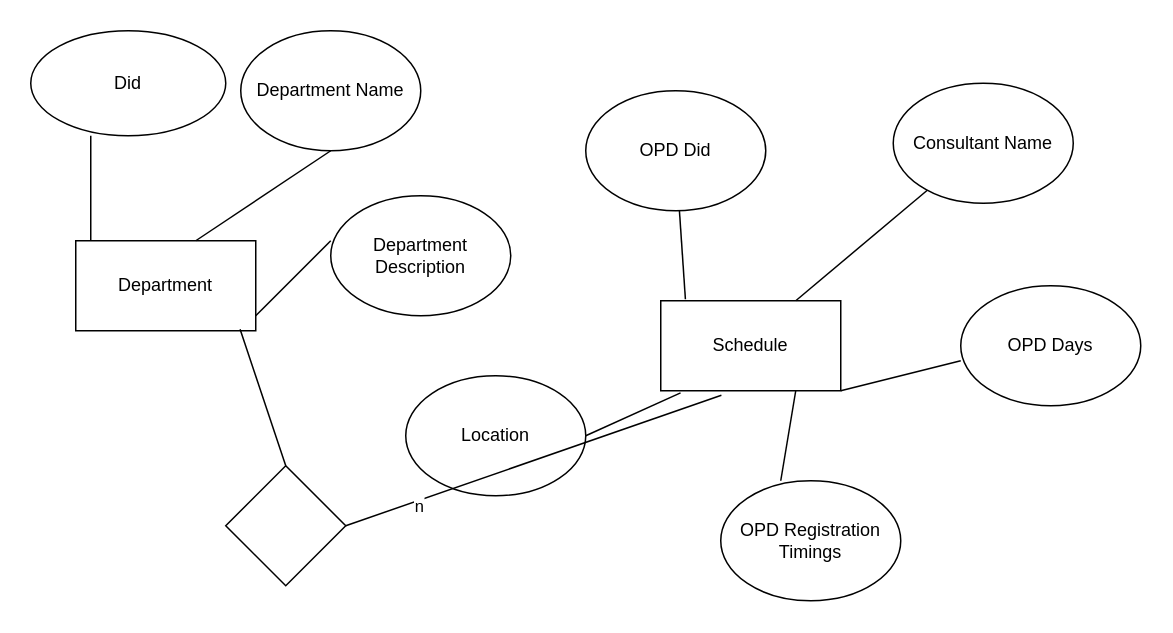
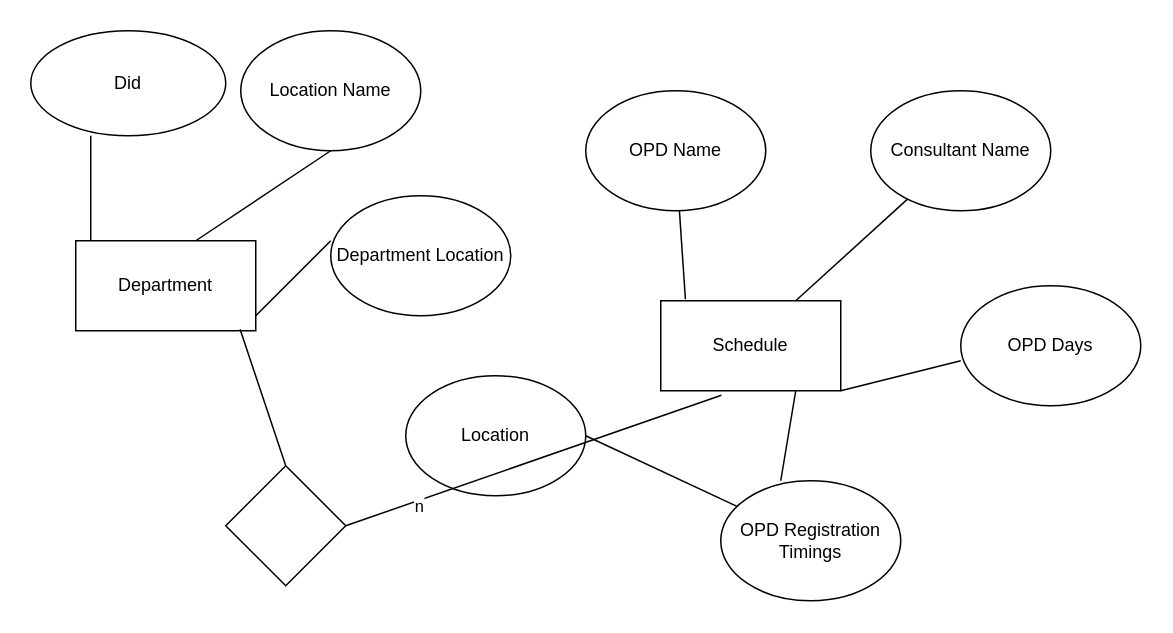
node "Department Name": label "Department Name" -> "Location Name"
node "Consultant Name": moved (983, 143) -> (961, 151)
node "OPD Did": label "OPD Did" -> "OPD Name"
node "Department Description": label "Department Description" -> "Department Location"
edge "Schedule" -- "Location": now "OPD Registration Timings" -- "Location"
